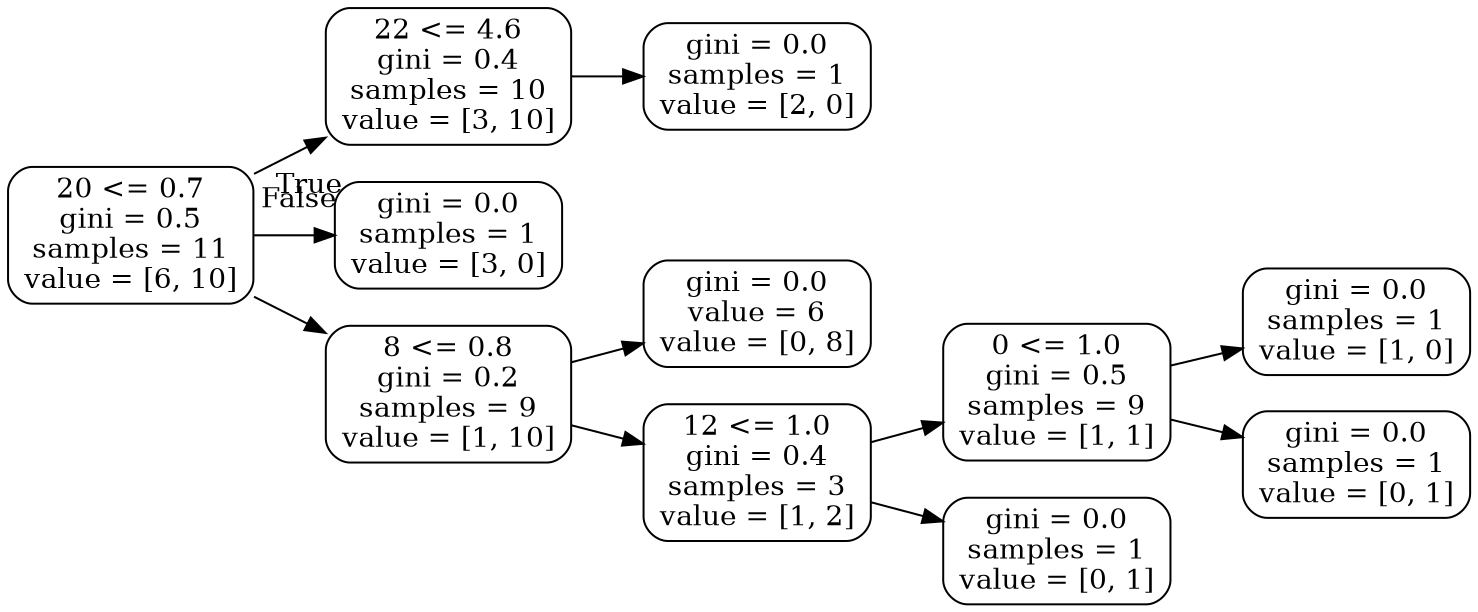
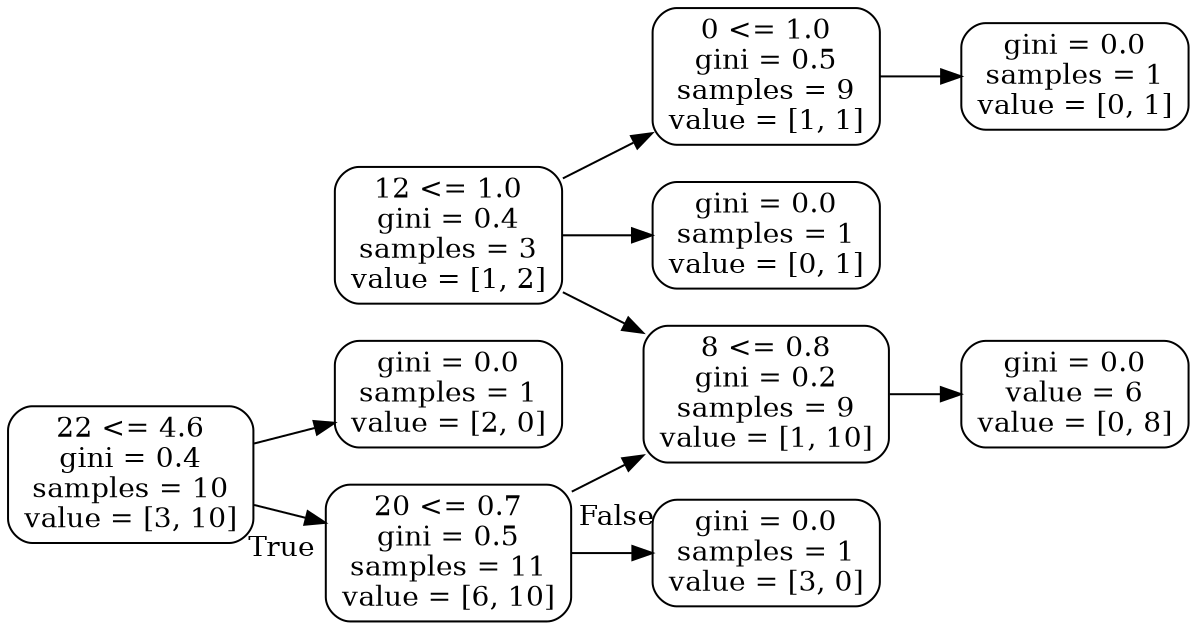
edge "20 <= 0.7 gini = 0.5 samples = 11 value = [6, 10]" -> "22 <= 4.6 gini = 0.4 samples = 10 value = [3, 10]": reversed
node "gini = 0.0 samples = 1 value = [1, 0]": removed
edge "8 <= 0.8 gini = 0.2 samples = 9 value = [1, 10]" -> "12 <= 1.0 gini = 0.4 samples = 3 value = [1, 2]": reversed
